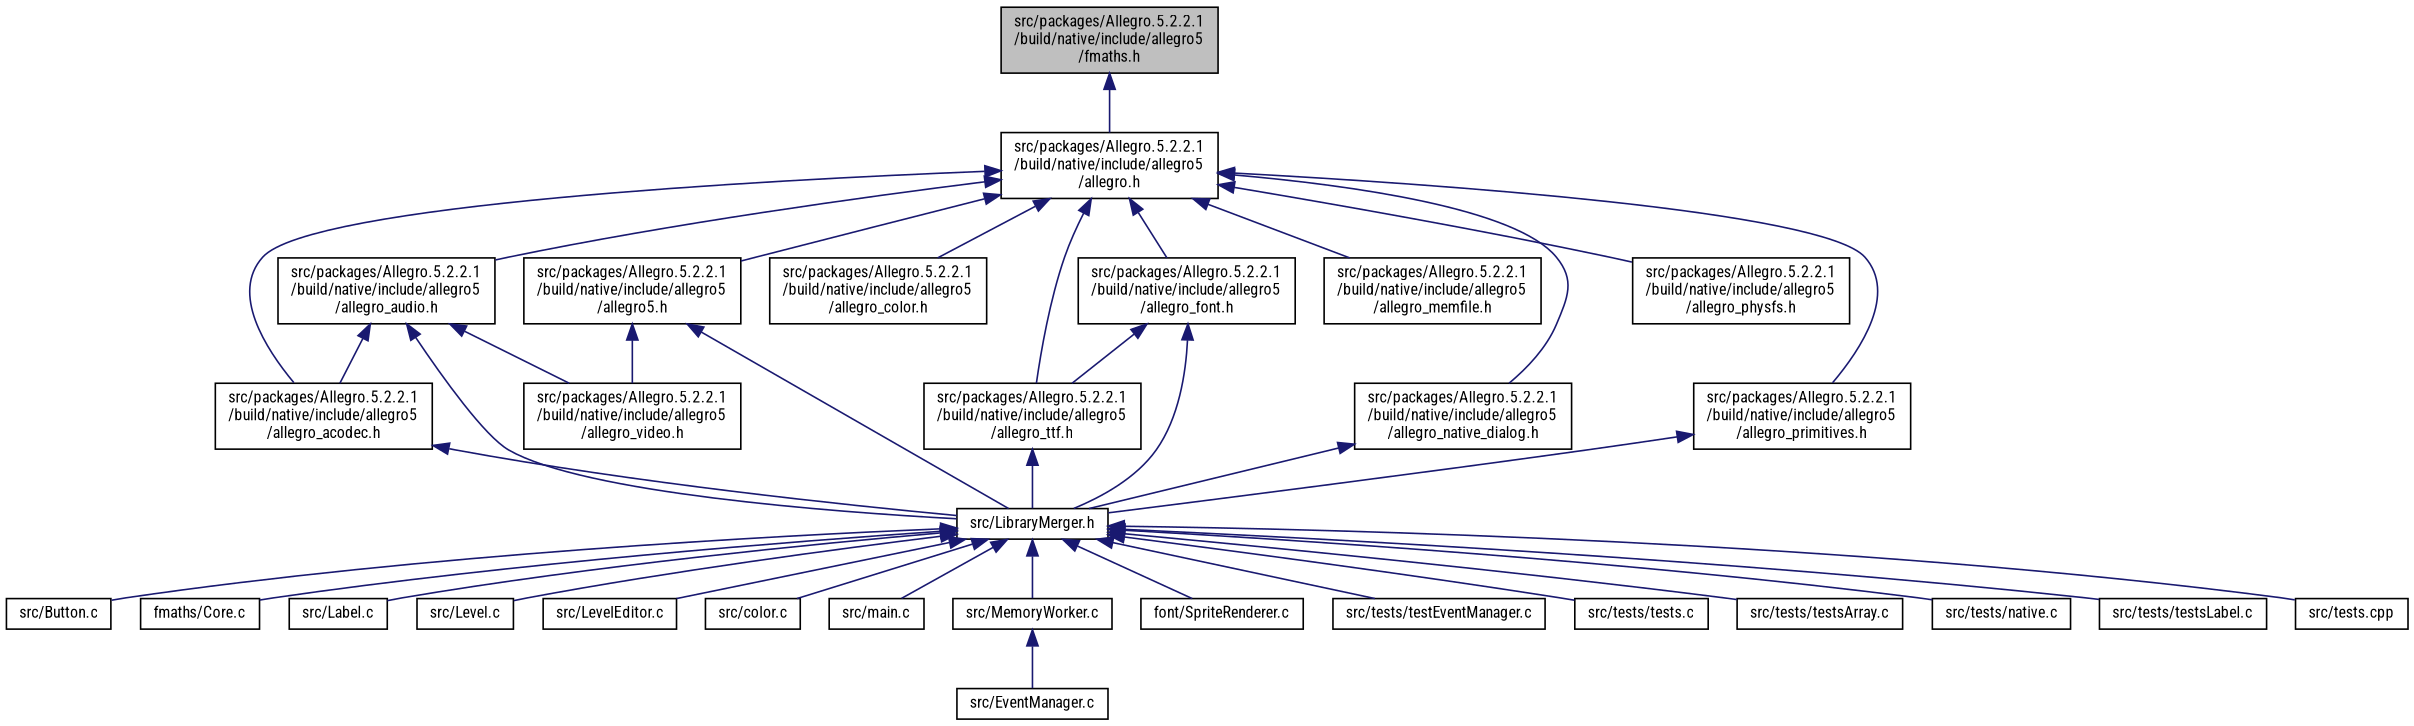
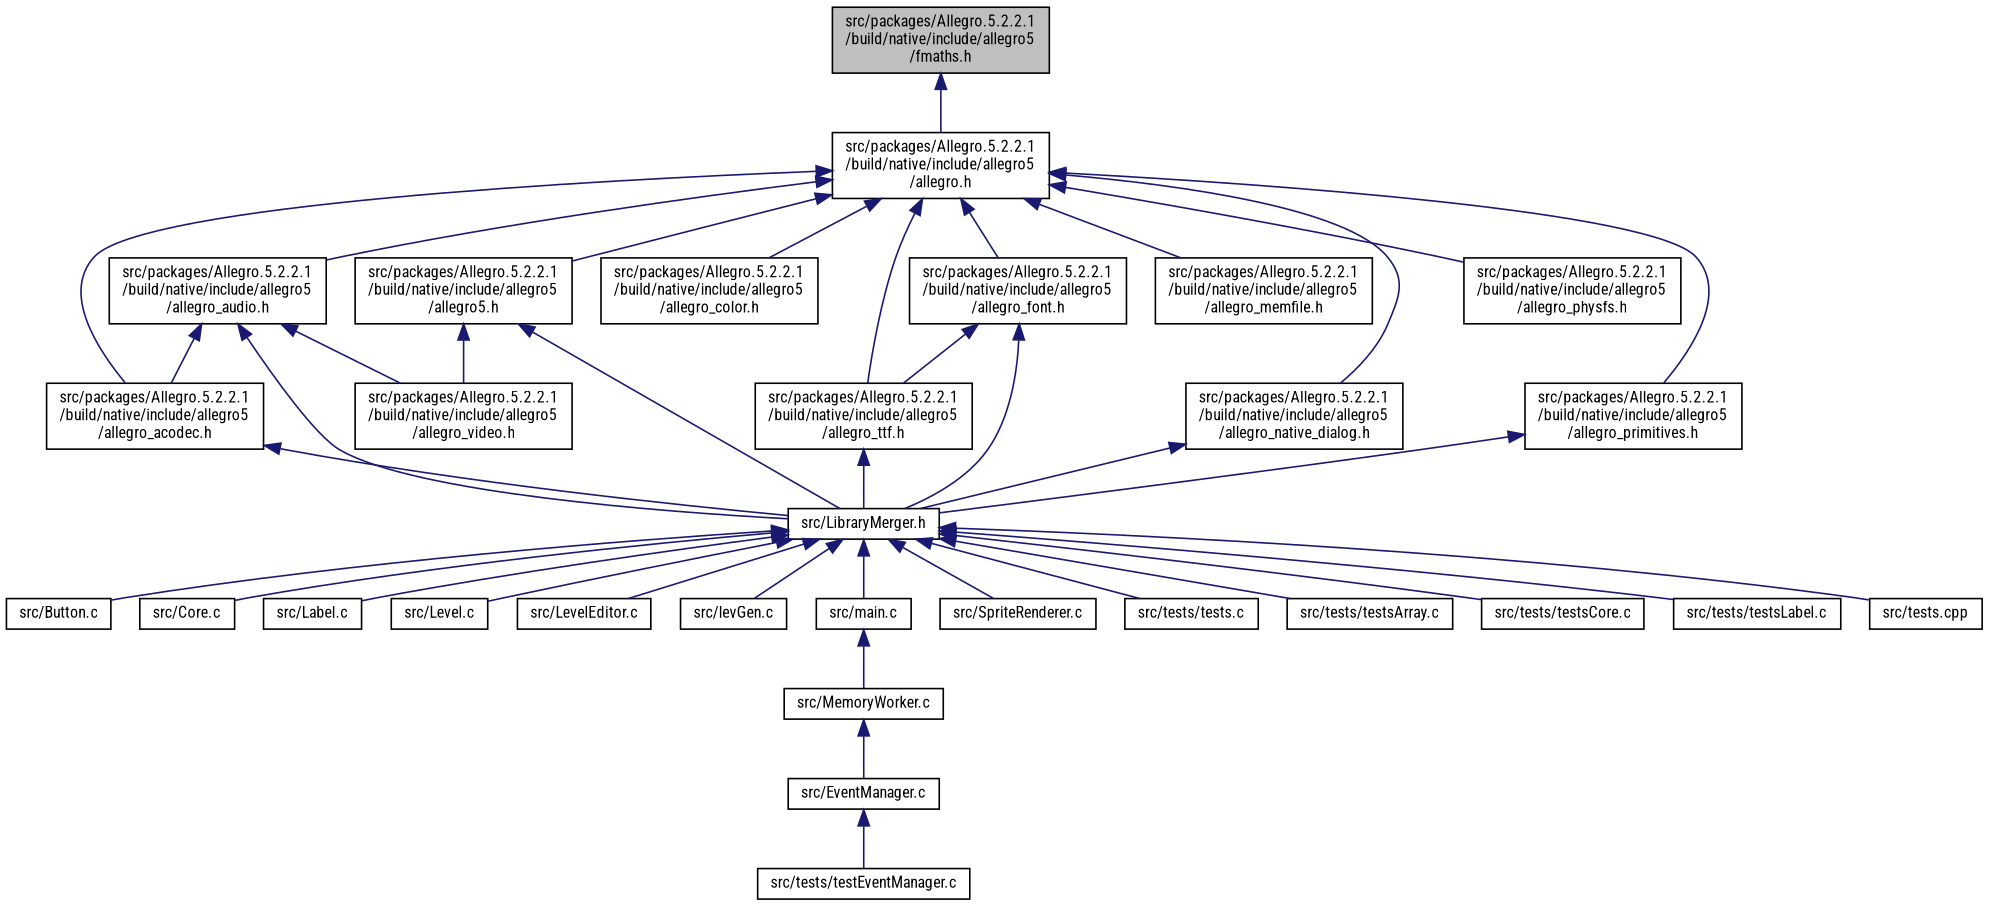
edge "src/tests/testEventManager.c" -> "src/LibraryMerger.h": now "src/tests/testEventManager.c" -> "src/EventManager.c"
edge "src/MemoryWorker.c" -> "src/LibraryMerger.h": now "src/MemoryWorker.c" -> "src/main.c"
node "fmaths/Core.c": label "fmaths/Core.c" -> "src/Core.c"
node "src/color.c": label "src/color.c" -> "src/levGen.c"
node "font/SpriteRenderer.c": label "font/SpriteRenderer.c" -> "src/SpriteRenderer.c"
node "src/tests/native.c": label "src/tests/native.c" -> "src/tests/testsCore.c"
